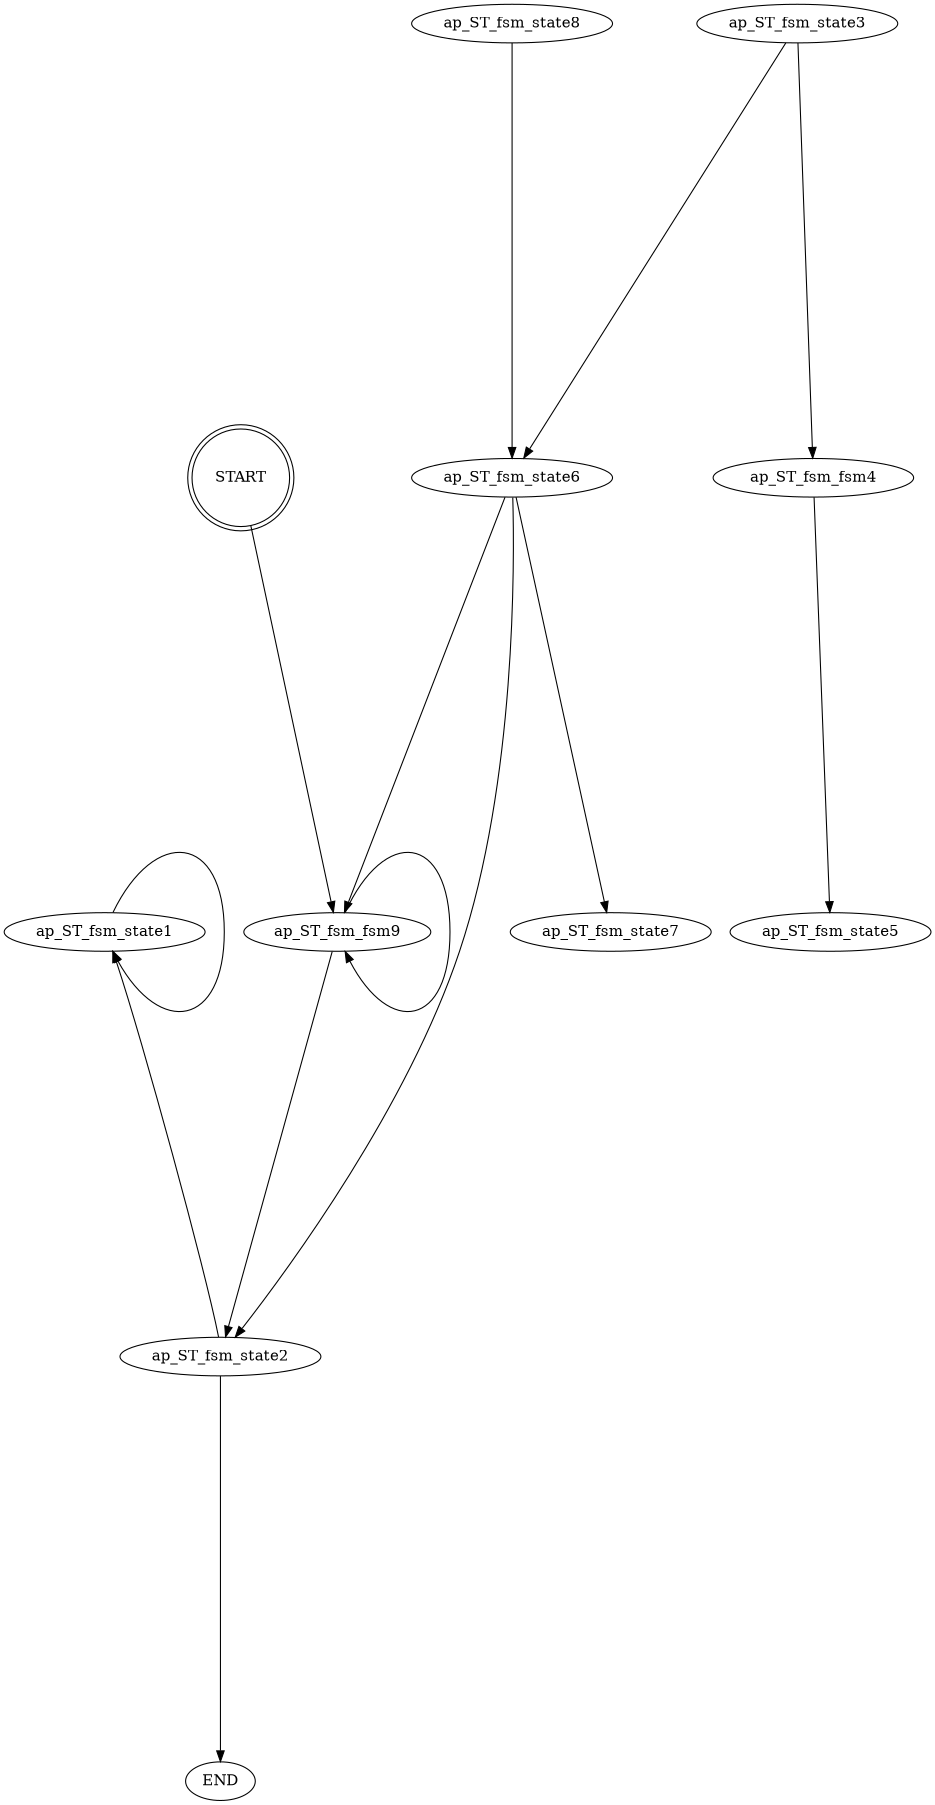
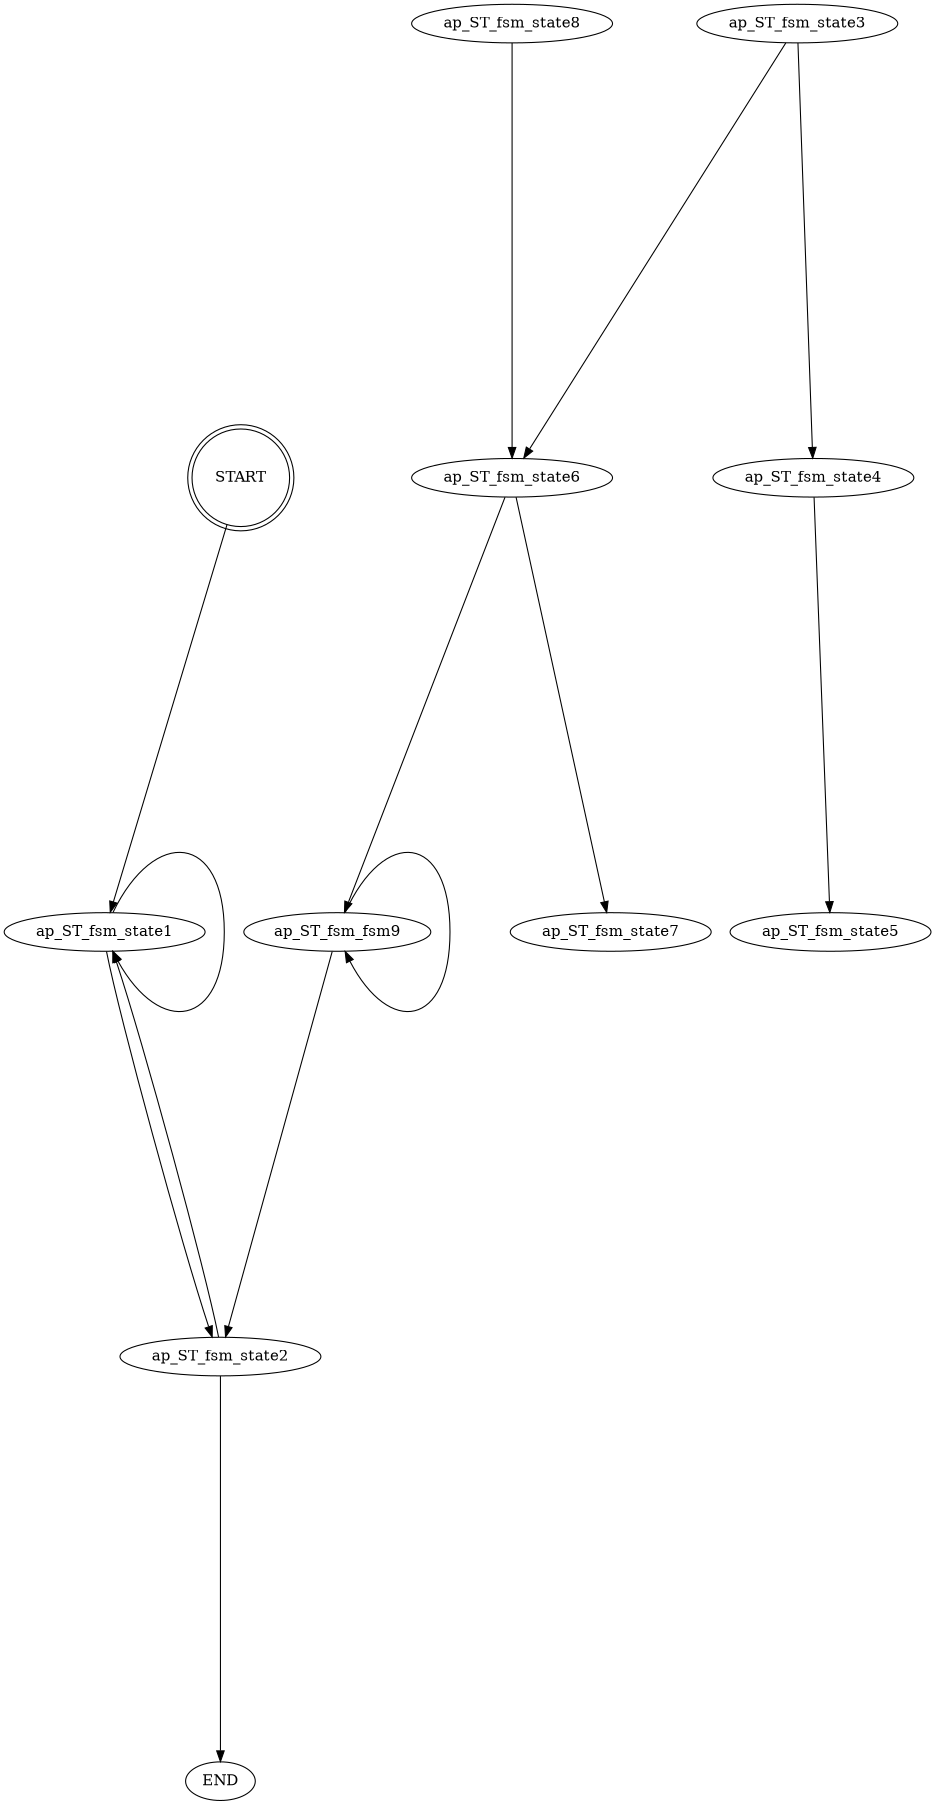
node "ap_ST_fsm_fsm4": label "ap_ST_fsm_fsm4" -> "ap_ST_fsm_state4"
edge "START" -> "ap_ST_fsm_fsm9": now "START" -> "ap_ST_fsm_state1"
edge "ap_ST_fsm_state6" -> "ap_ST_fsm_state2": now "ap_ST_fsm_state1" -> "ap_ST_fsm_state2"
